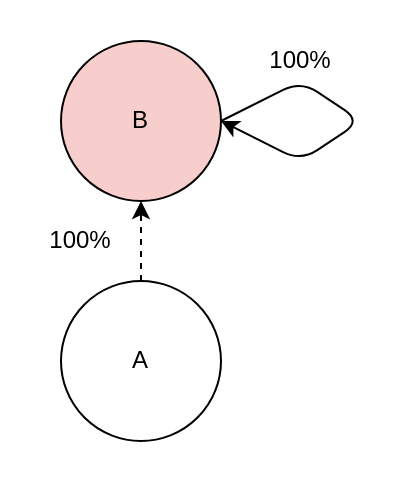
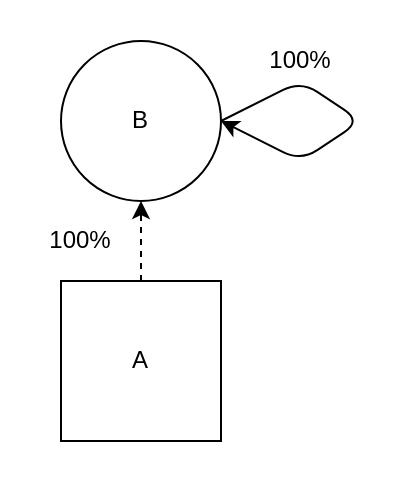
node "B": fillcolor #f8cecc -> #ffffff
node "A": shape ellipse -> rectangle
